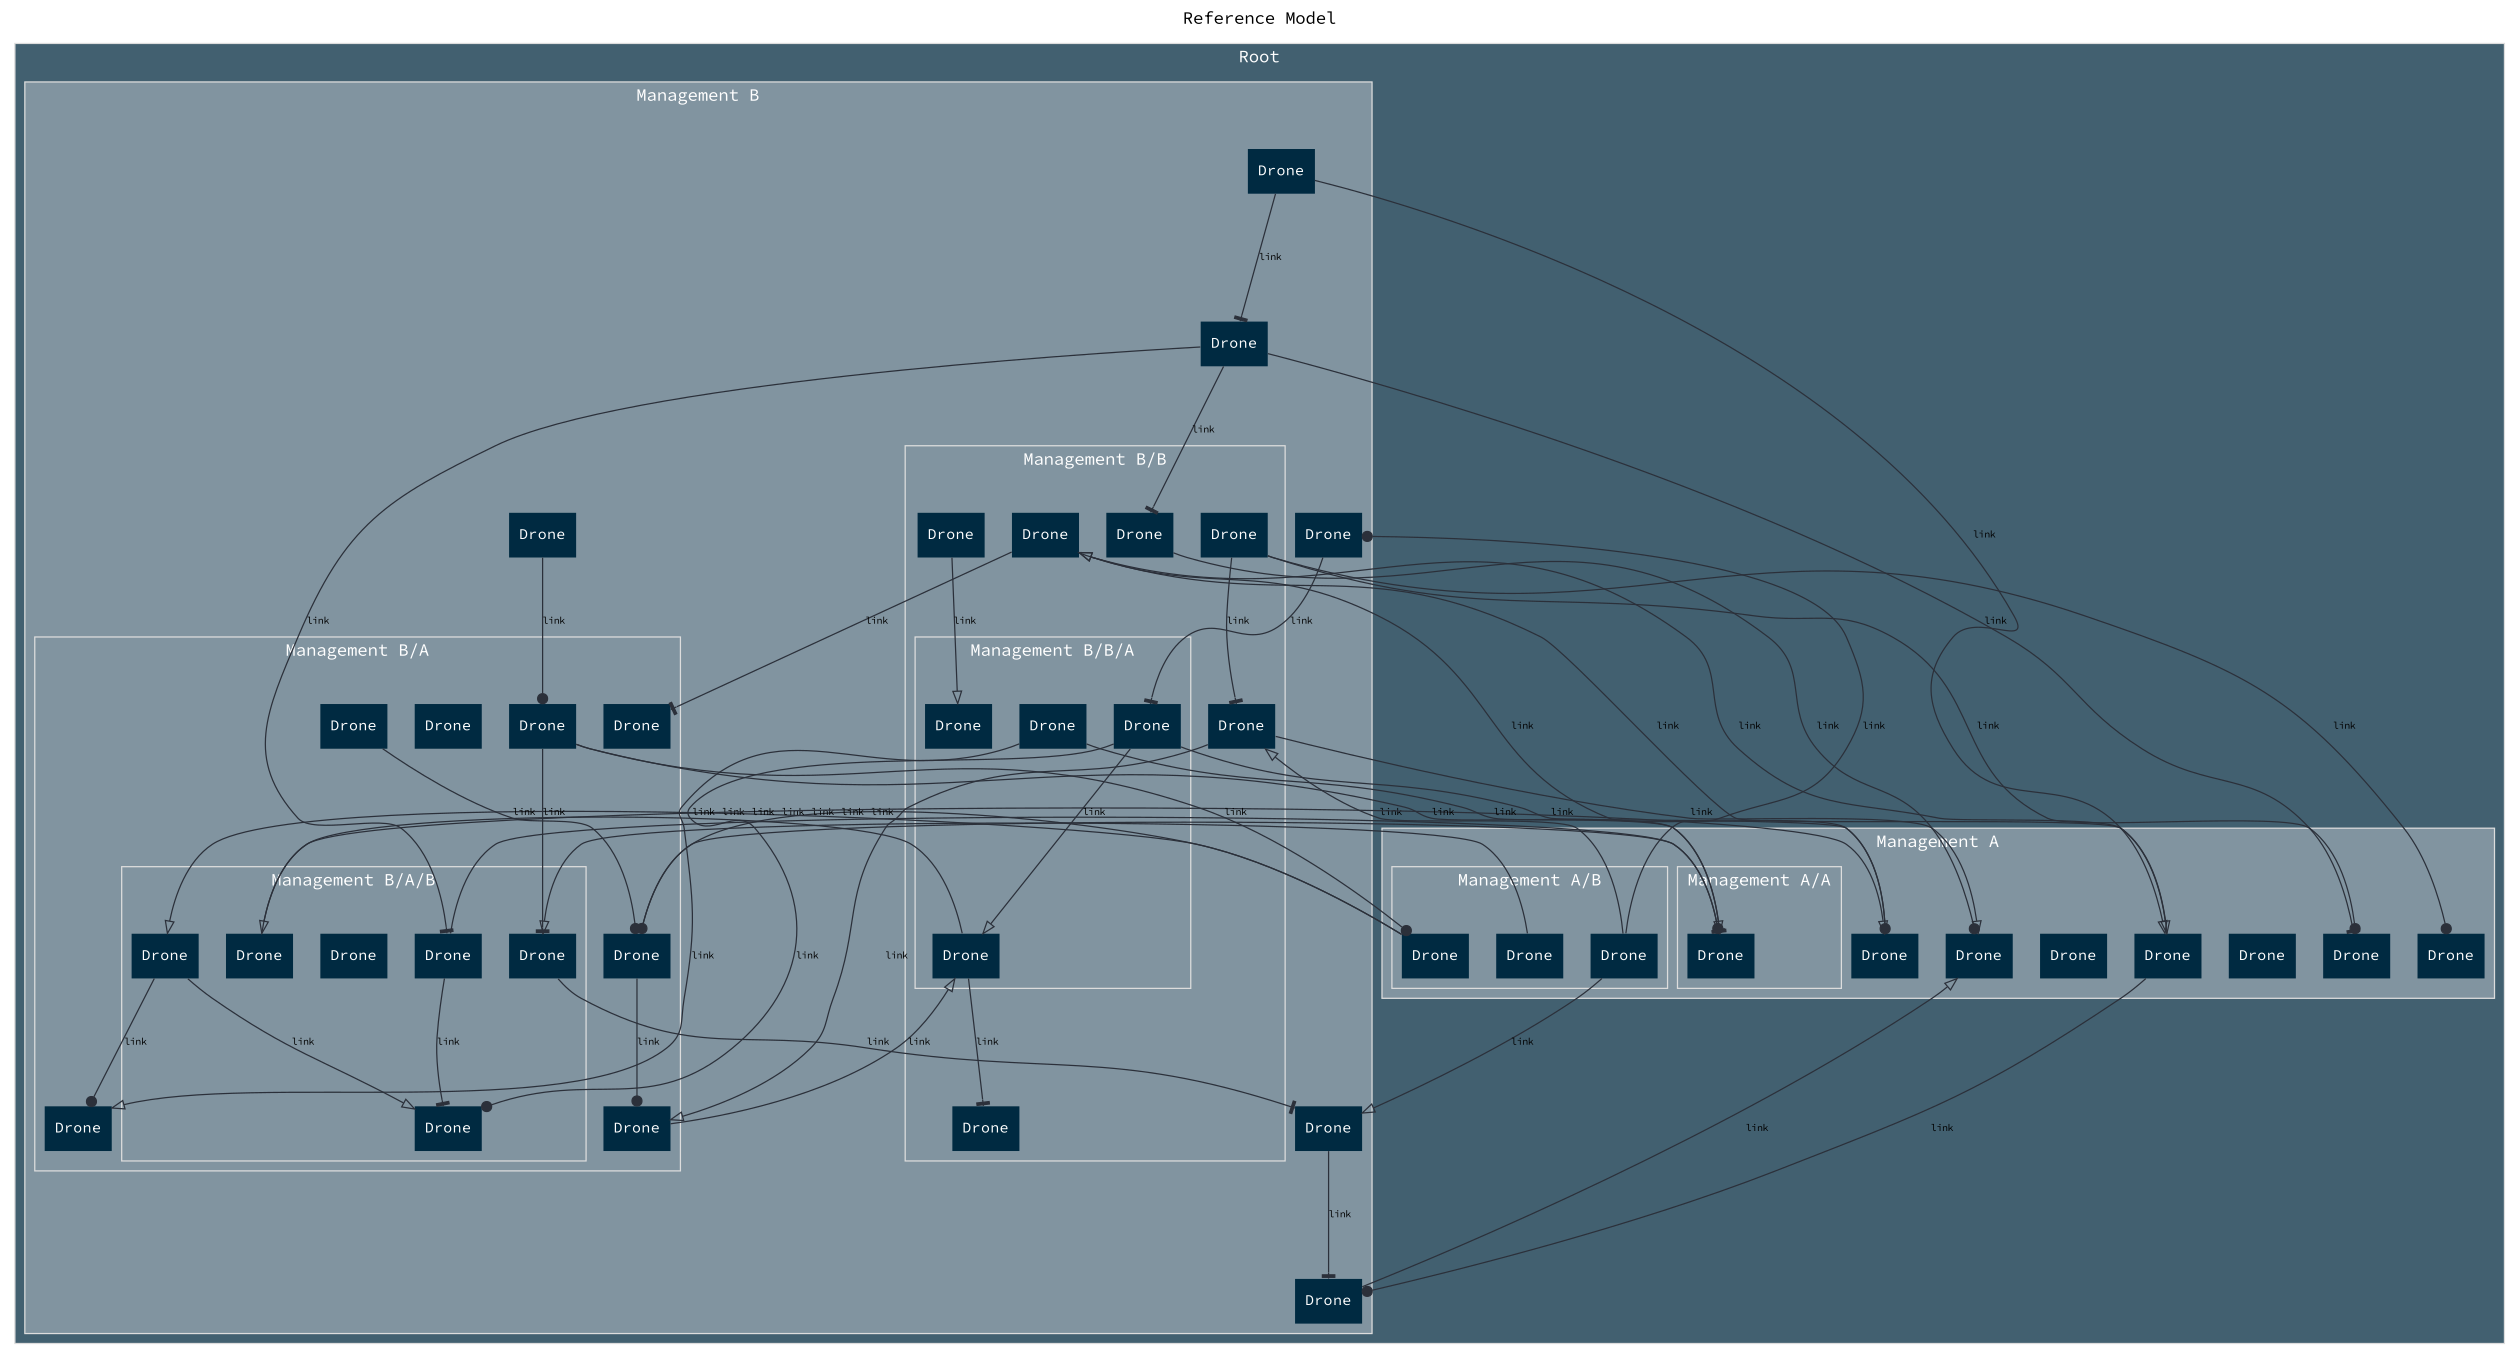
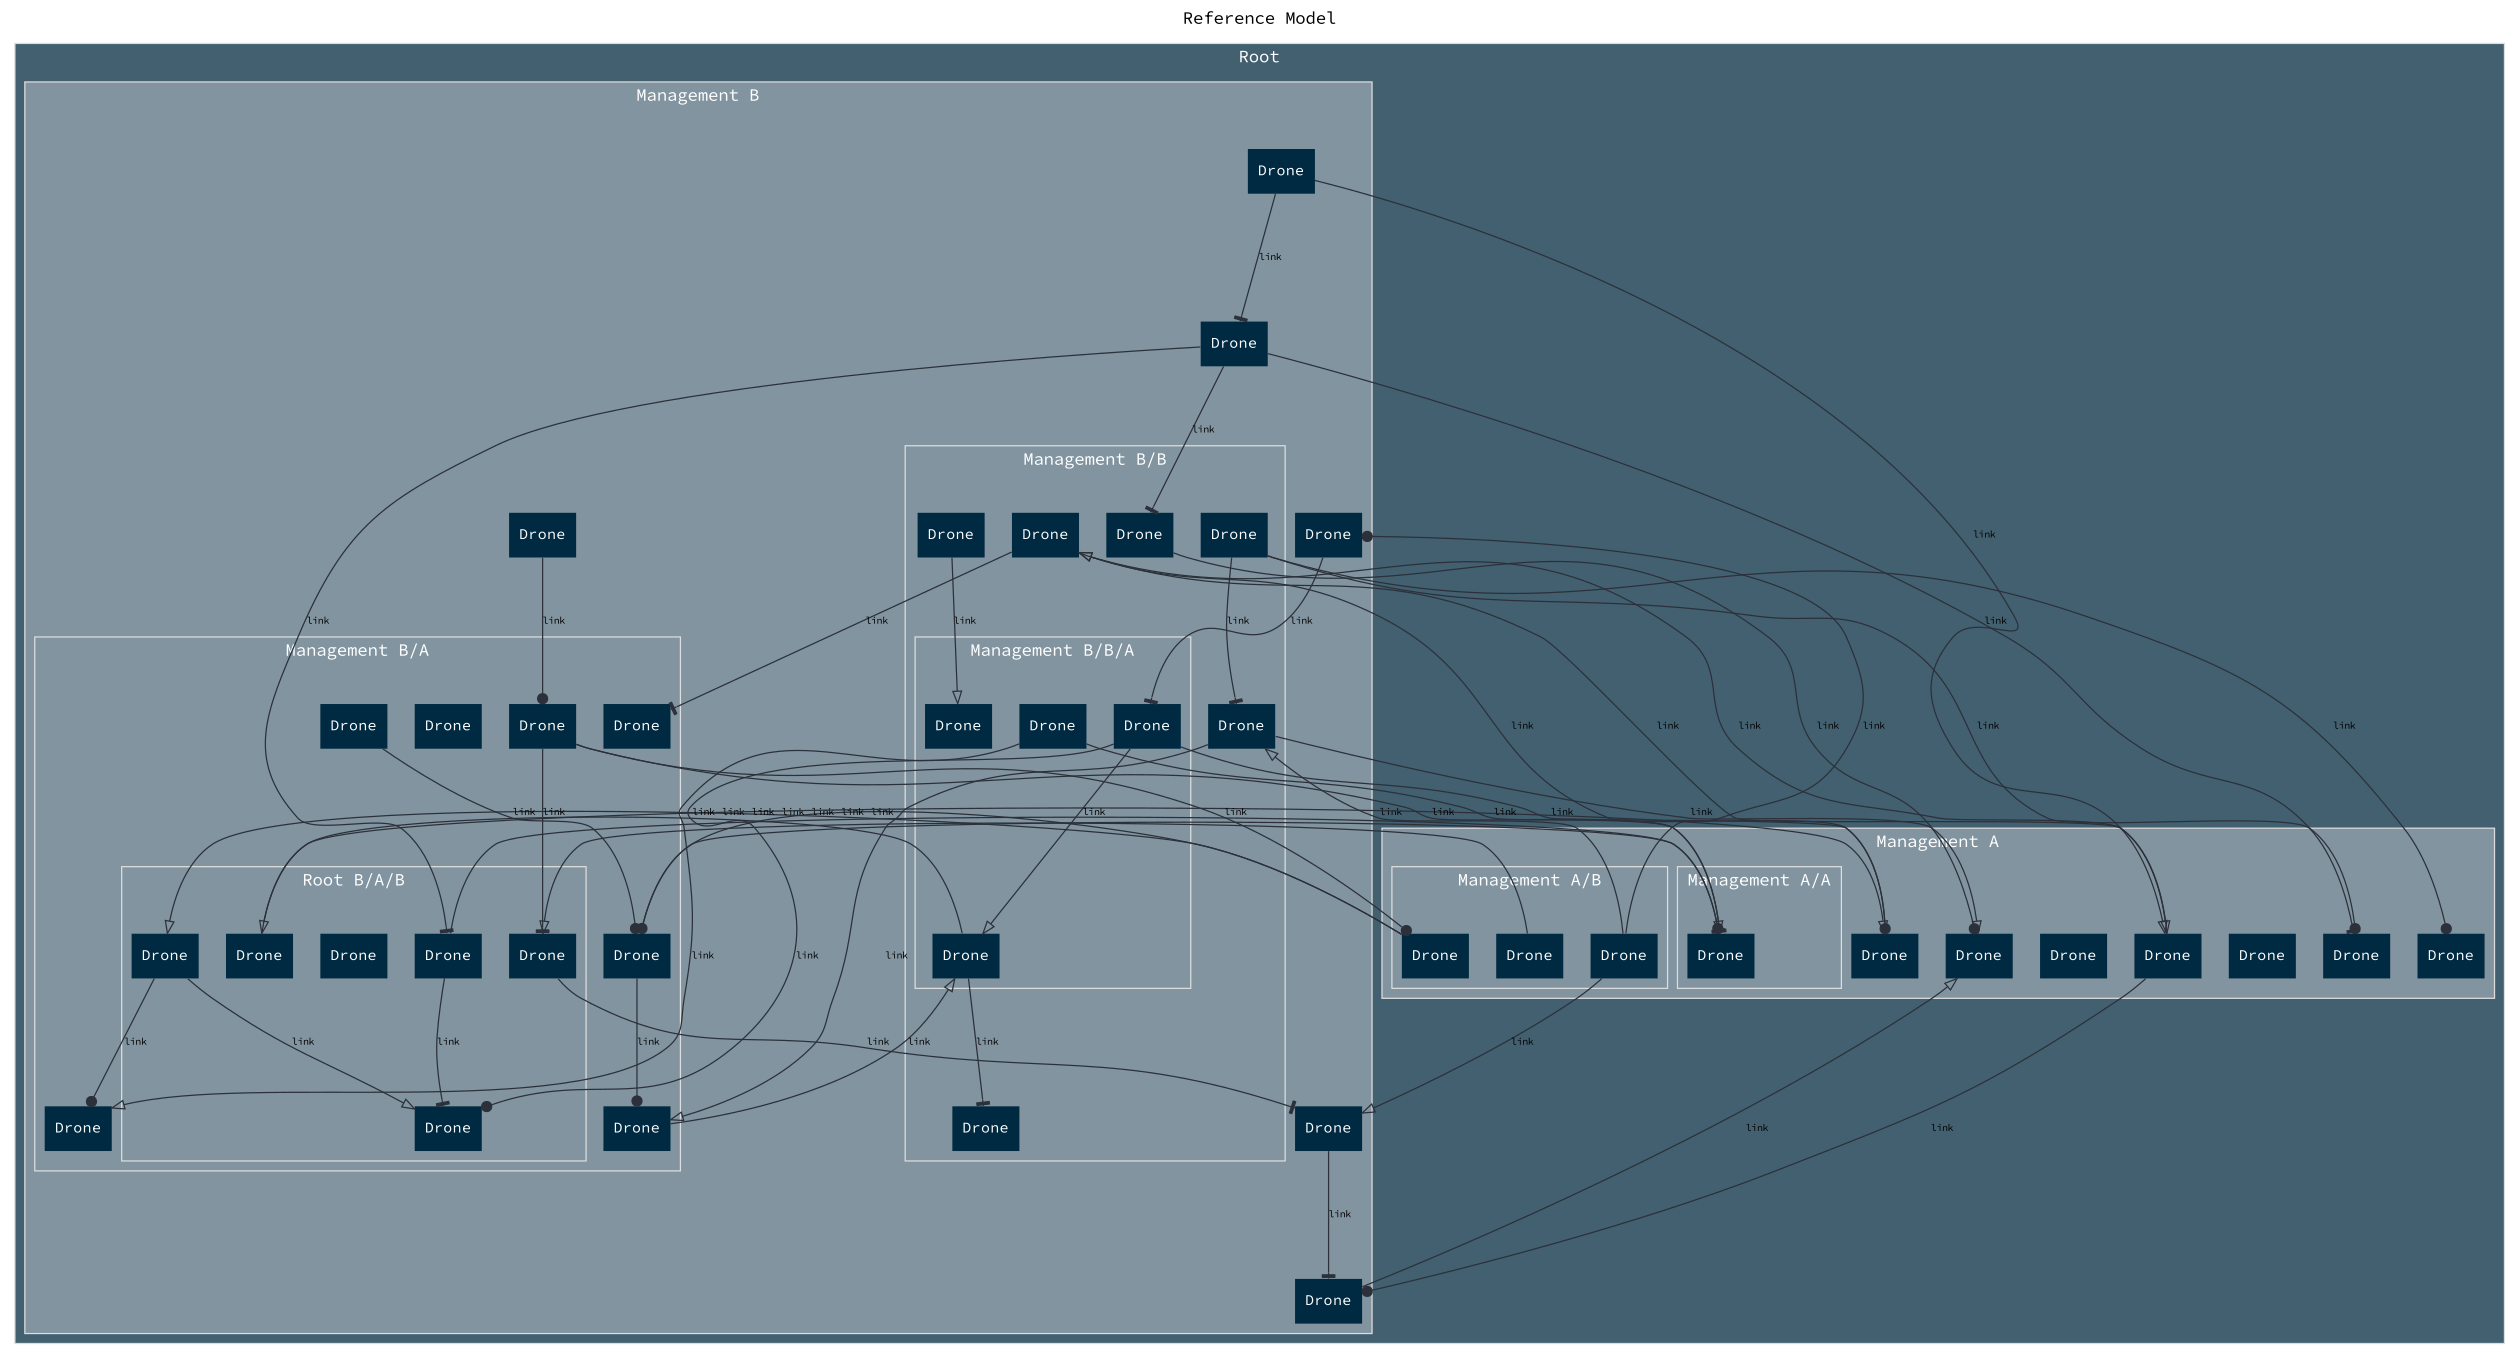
cluster "Management B/A/B": label "Management B/A/B" -> "Root B/A/B"
